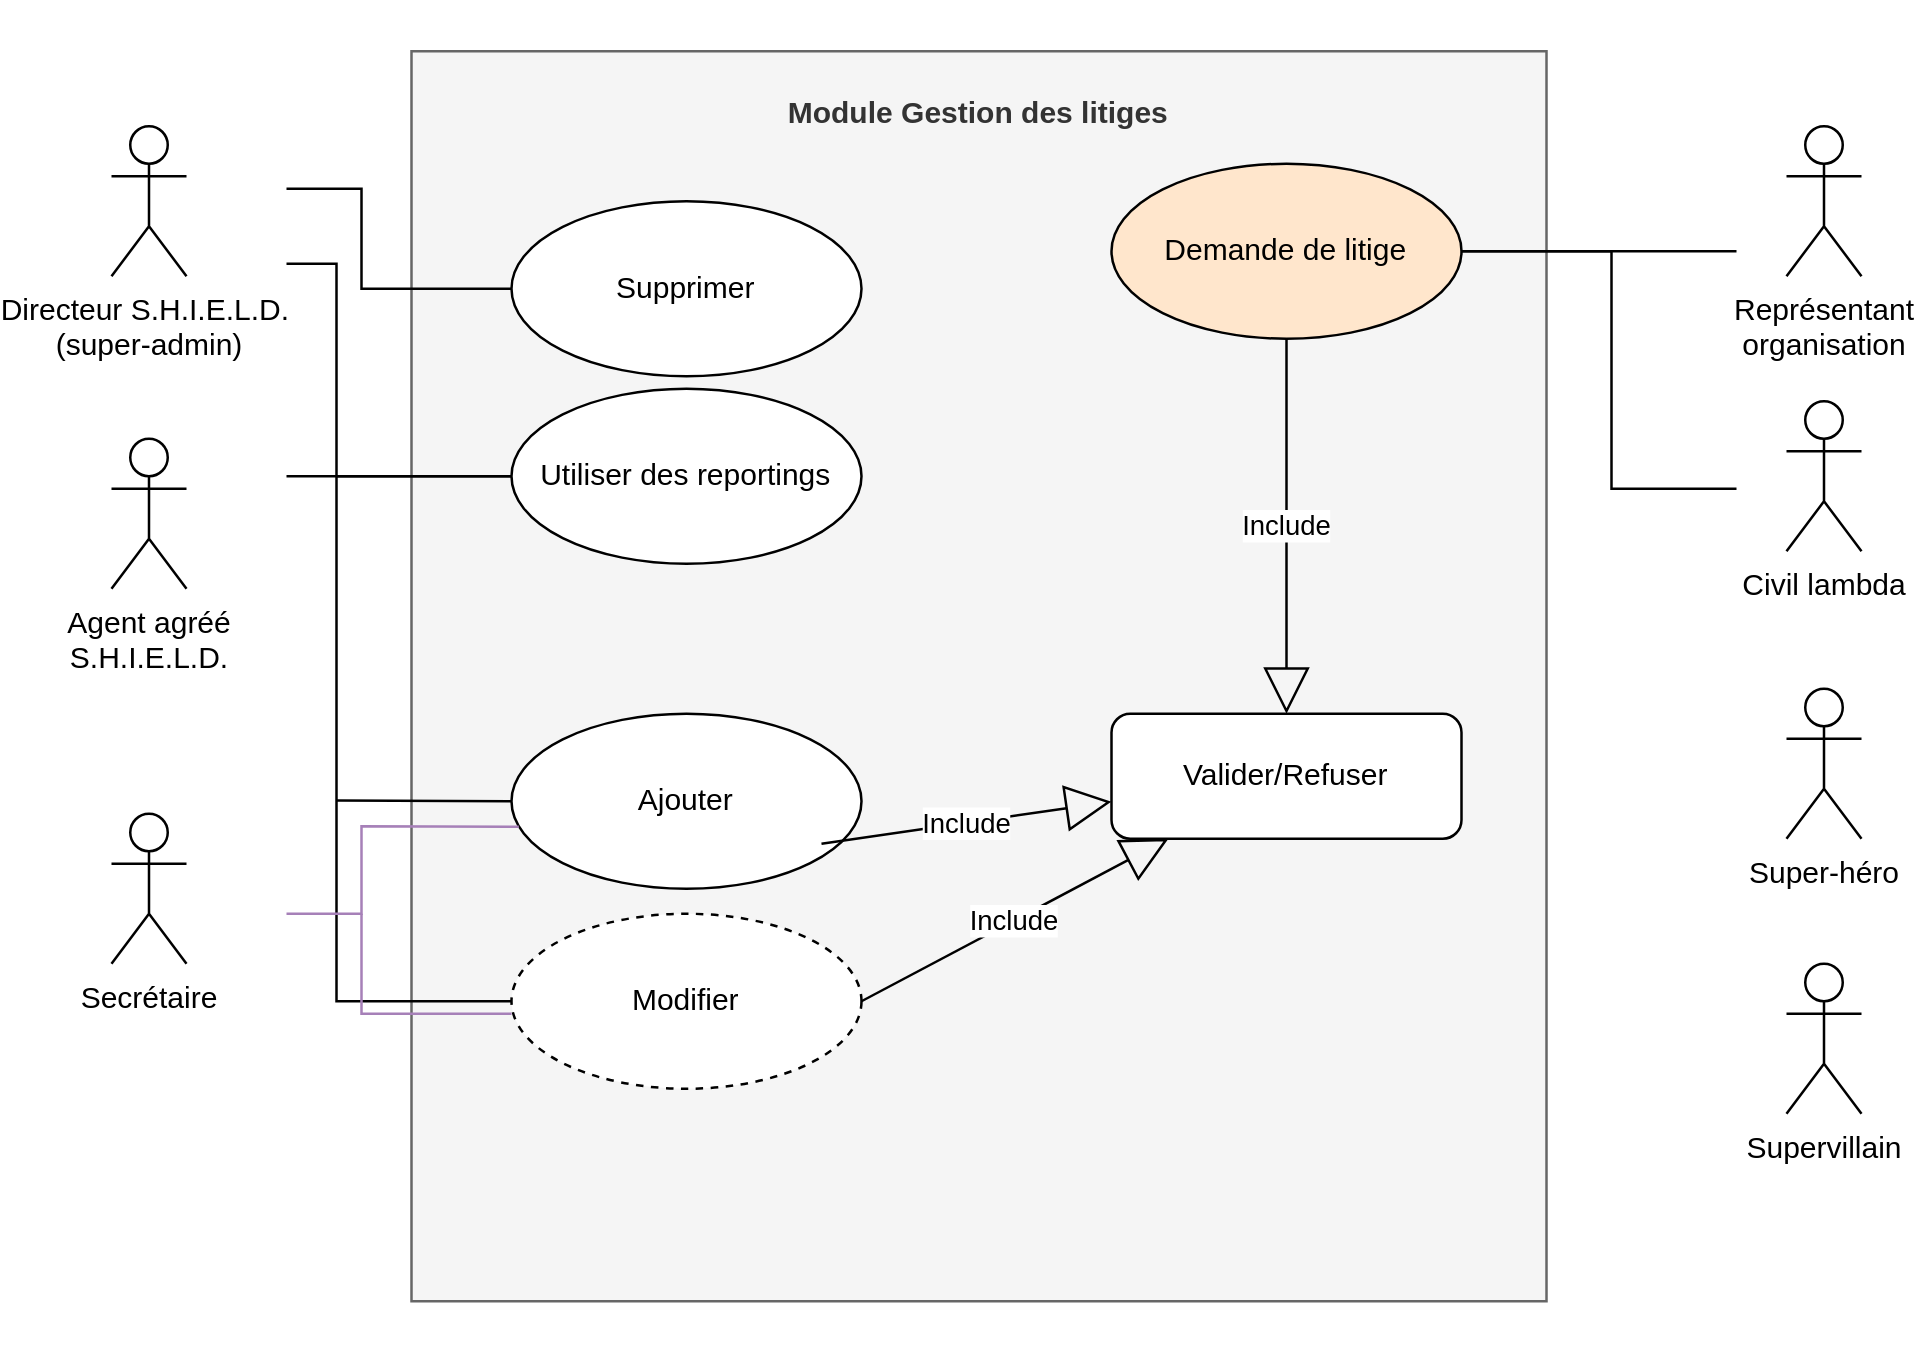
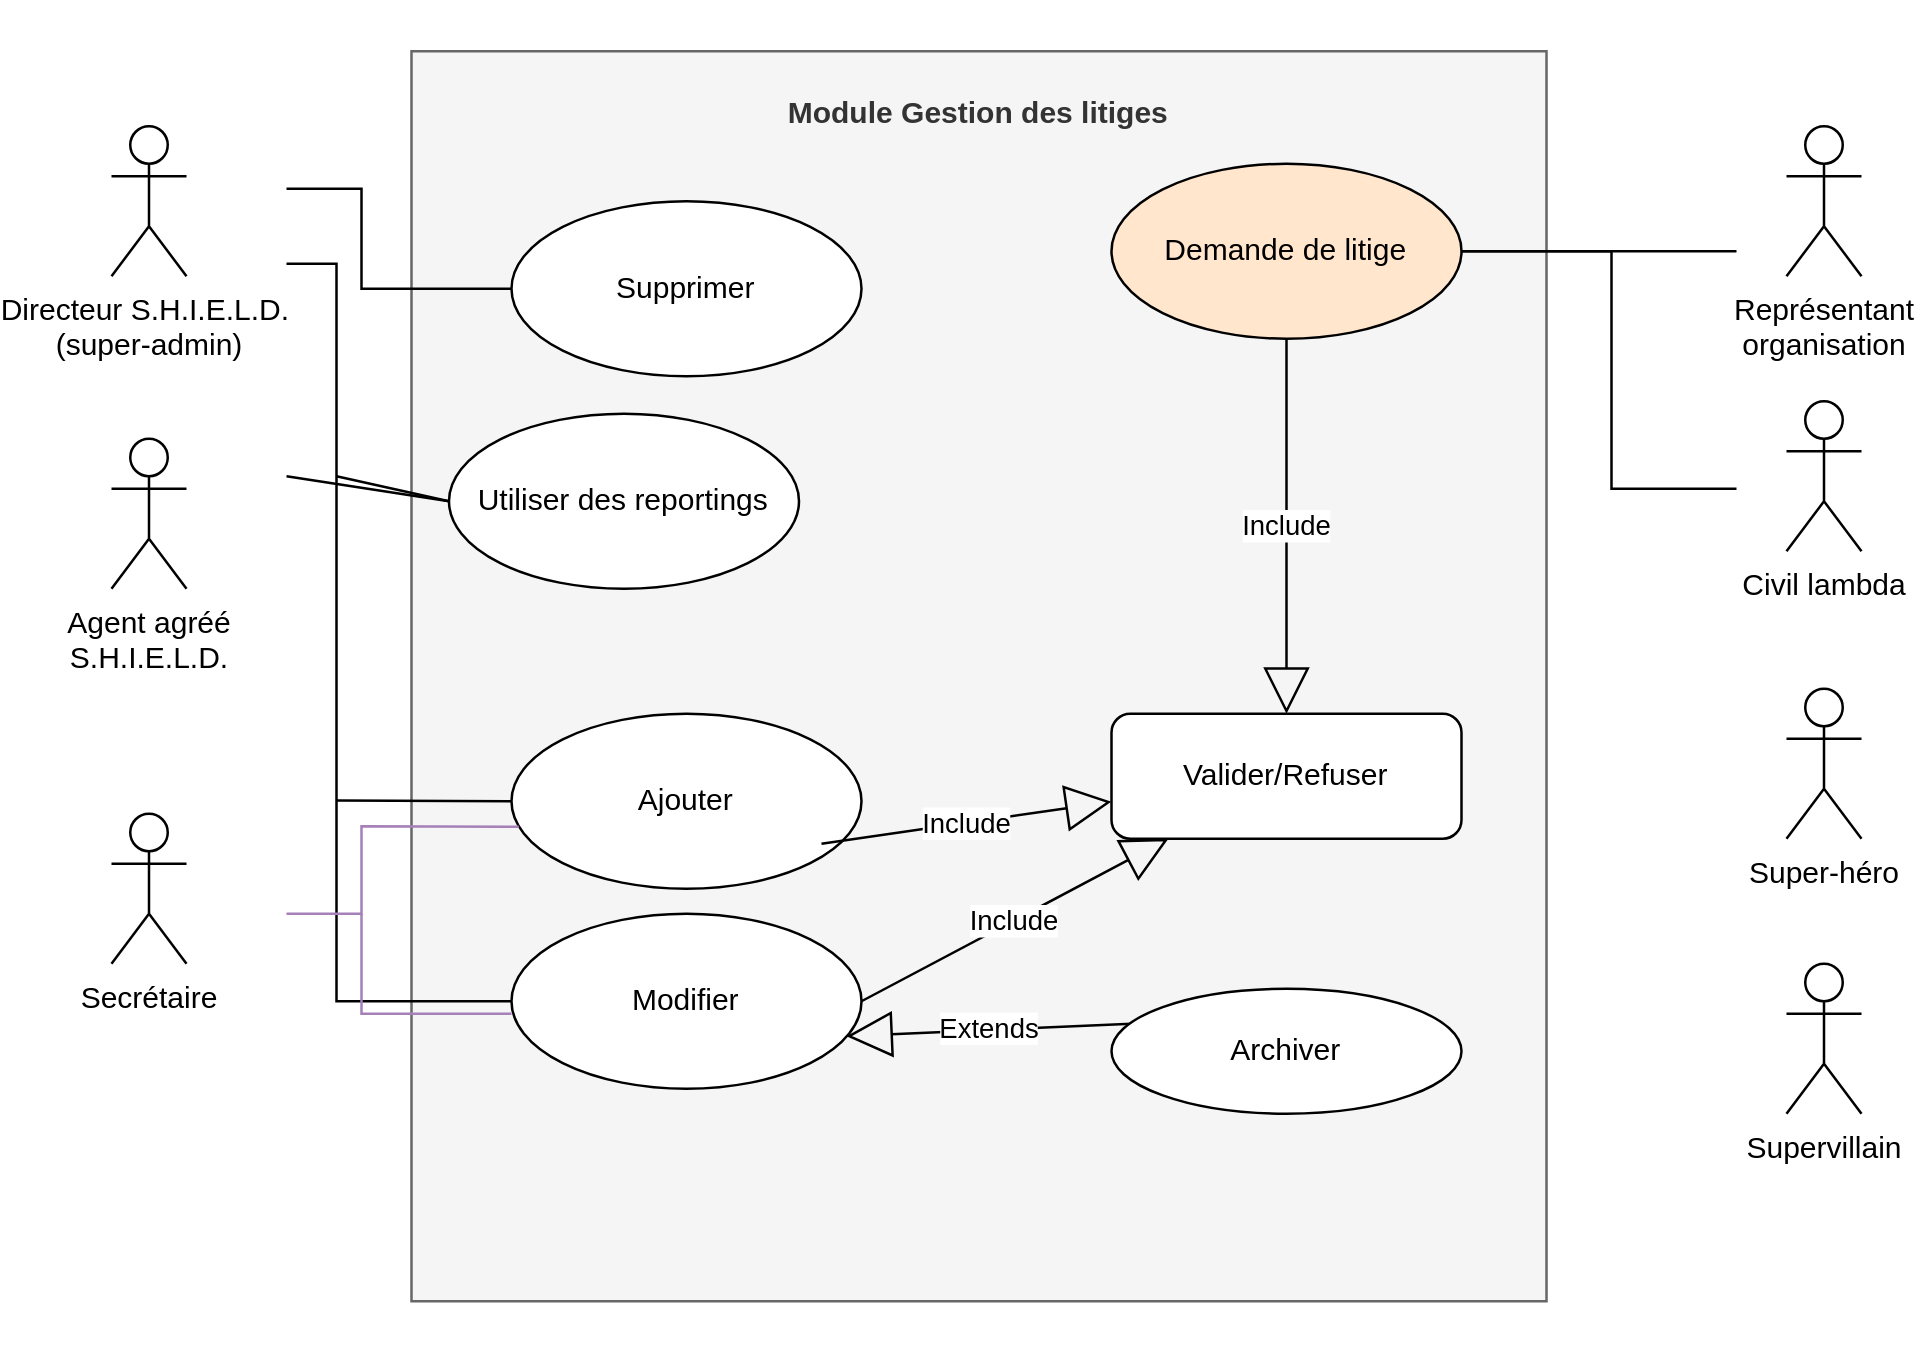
node "Utiliser des reportings": moved (686, 476) -> (624, 501)
node "Modifier": style dashed -> solid
edge "Archiver" -> "Modifier": added, label "Extends"
node "Archiver": added
